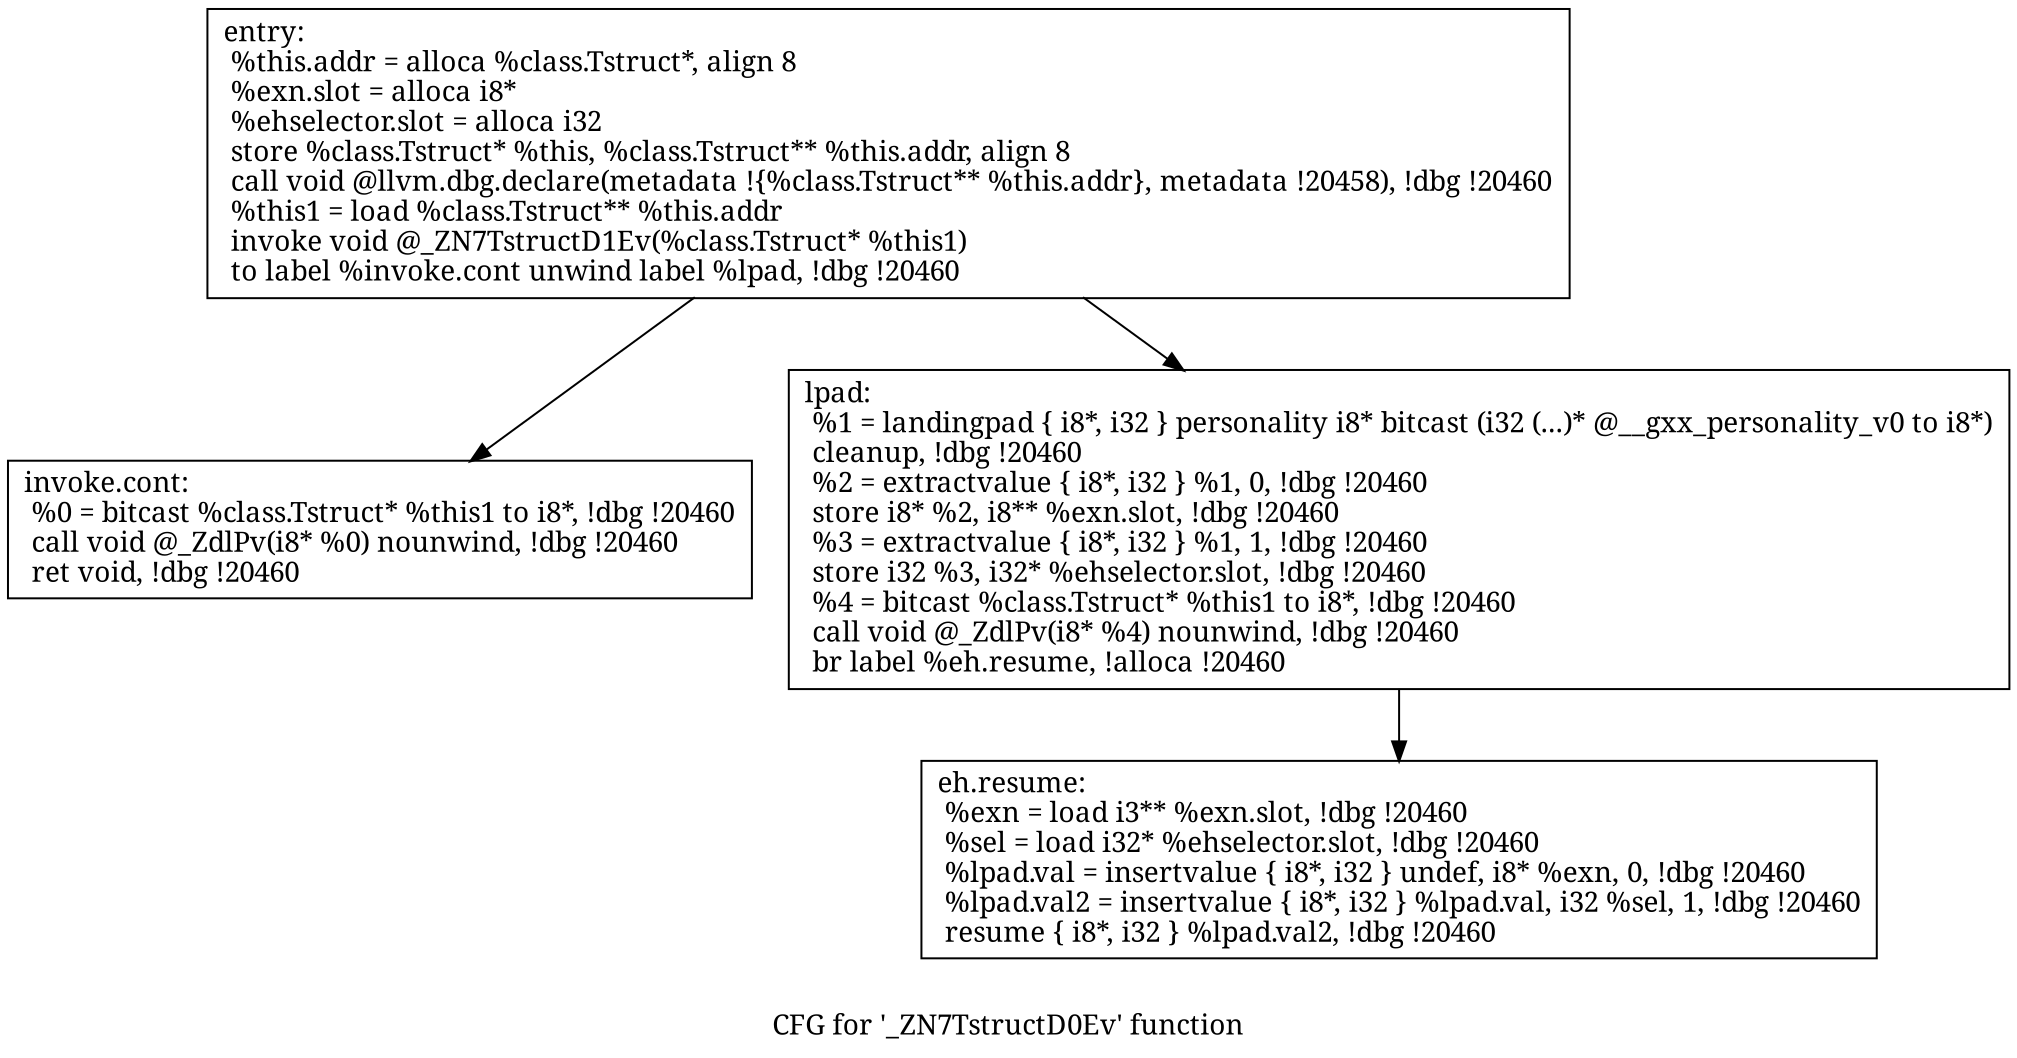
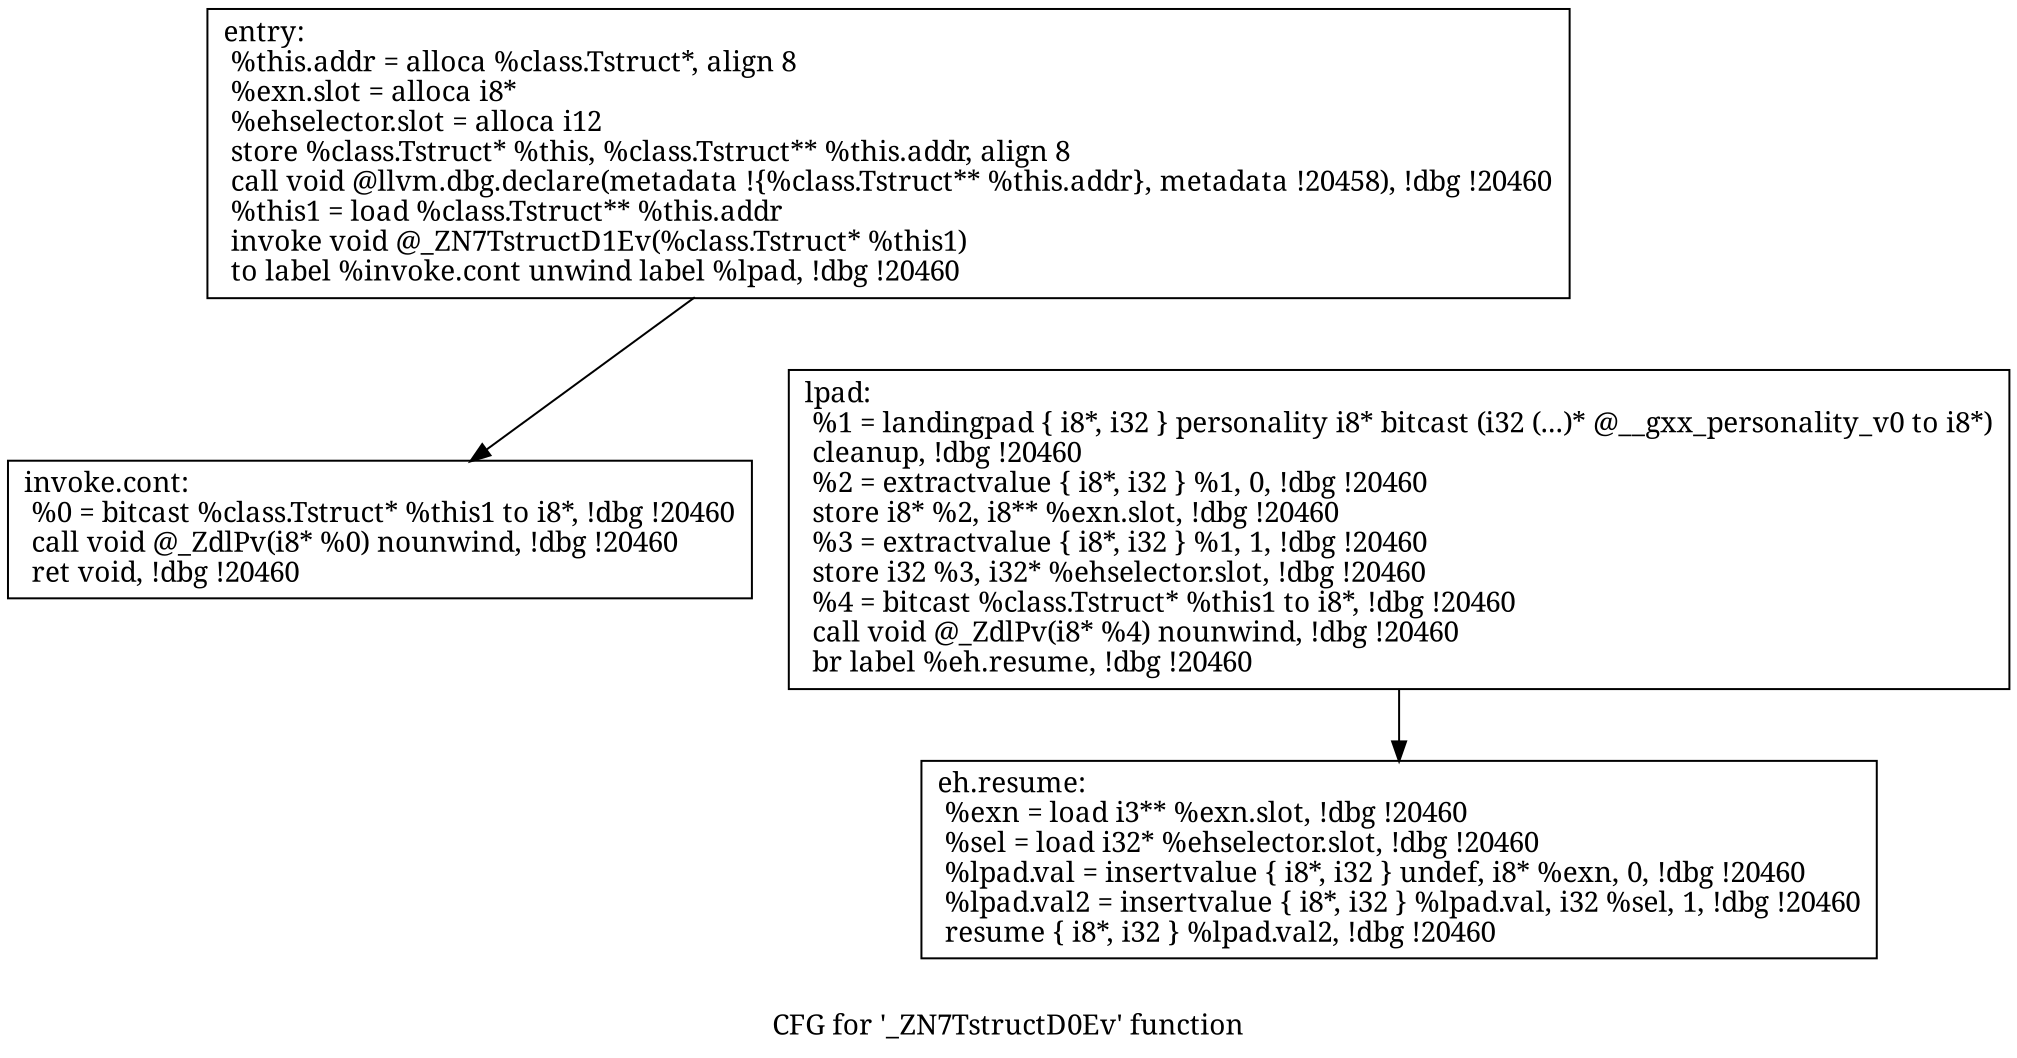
node "entry:": text "%ehselector.slot = alloca i32" -> "%ehselector.slot = alloca i12"
edge "entry:" -> "lpad:": removed
node "lpad:": text "br label %eh.resume, !alloca !20460" -> "br label %eh.resume, !dbg !20460"
